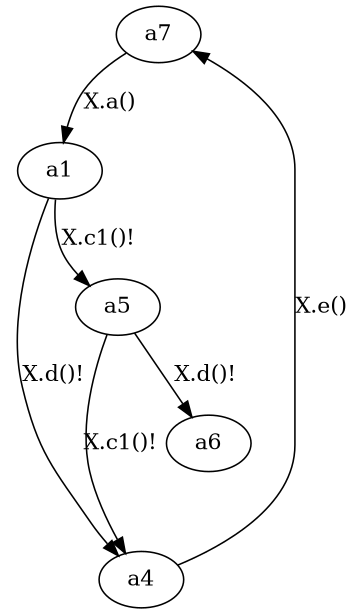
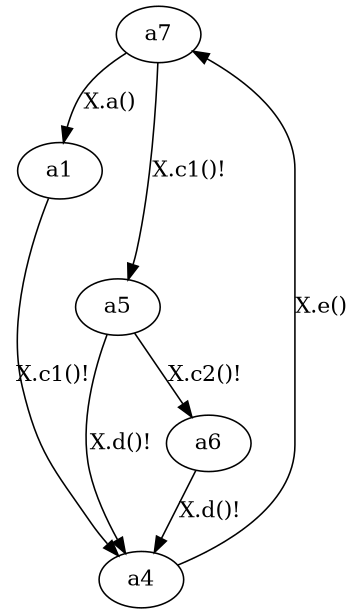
edge "a1" -> "a5": now "a7" -> "a5"
edge "a1" -> "a4": label "X.d()!" -> "X.c1()!"
edge "a5" -> "a6": label "X.d()!" -> "X.c2()!"
edge "a5" -> "a4": label "X.c1()!" -> "X.d()!"
edge "a6" -> "a4": added, label "X.d()!"
